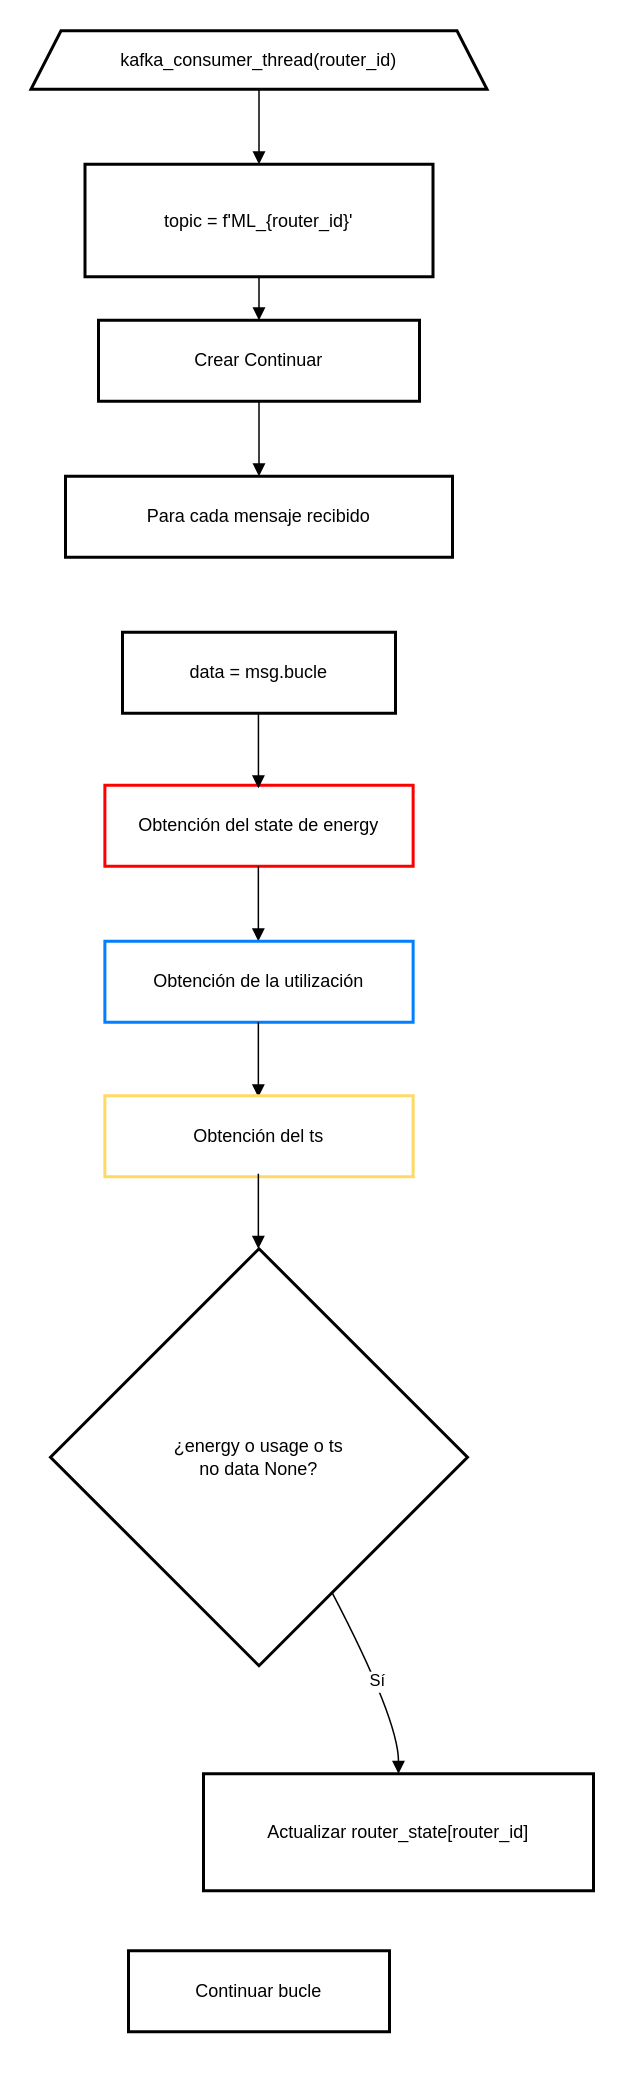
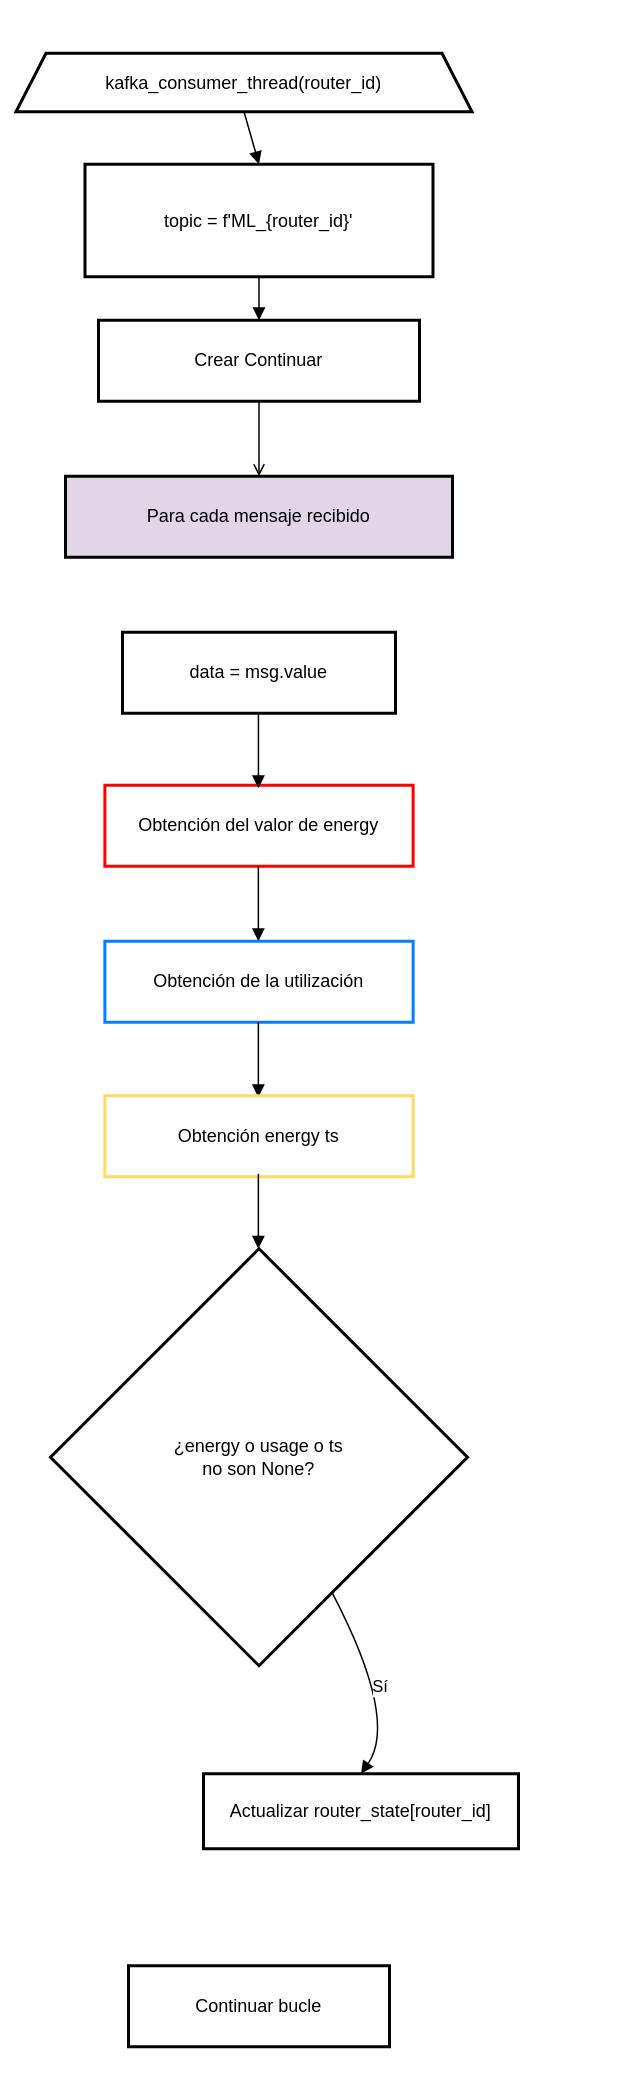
node "kafka_consumer_thread(router_id)": moved (259, 60) -> (244, 83)
edge "Crear Continuar" -> "Para cada mensaje recibido": arrowhead block -> open
node "Para cada mensaje recibido": fillcolor #ffffff -> #e1d5e7
node "data = msg.bucle": label "data = msg.bucle" -> "data = msg.value"
node "Obtención del state de energy": label "Obtención del state de energy" -> "Obtención del valor de energy"
node "Obtención del ts": label "Obtención del ts" -> "Obtención energy ts"
node "¿energy o usage o ts no data None?": label "¿energy o usage o ts no data None?" -> "¿energy o usage o ts no son None?"
node "Actualizar router_state[router_id]": size 390x117 -> 315x75
node "Continuar bucle": moved (259, 1991) -> (259, 2006)
